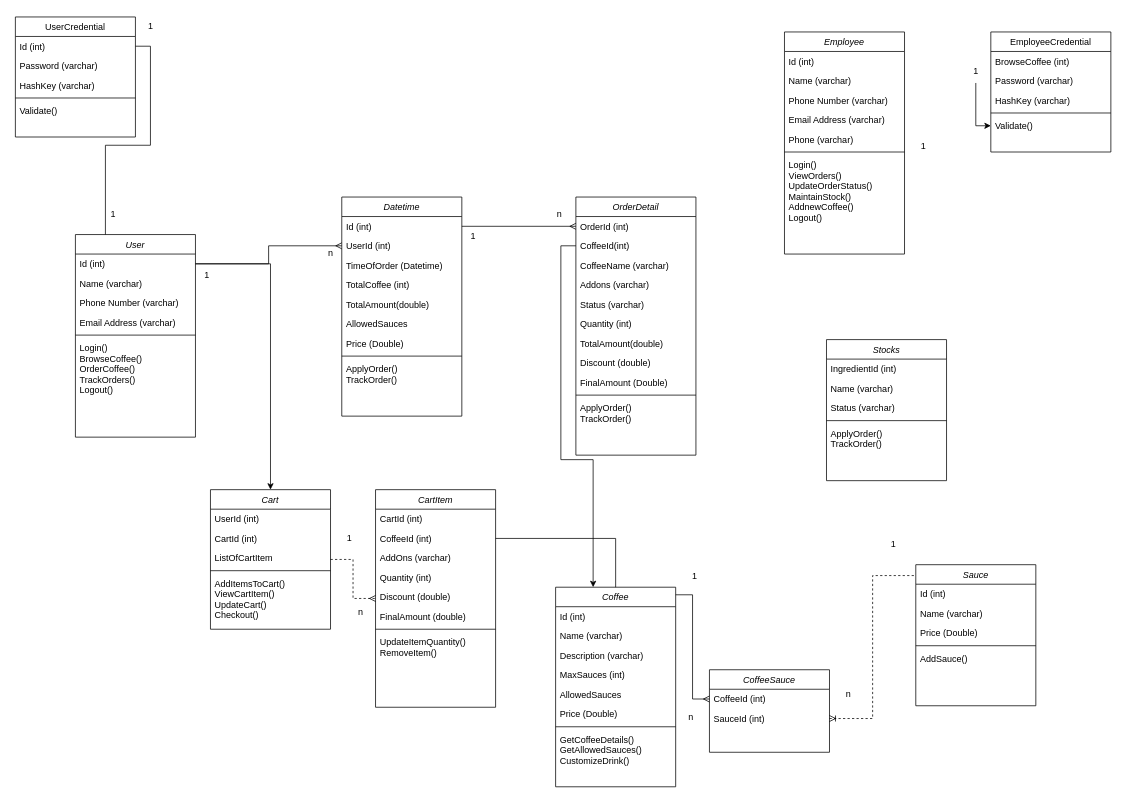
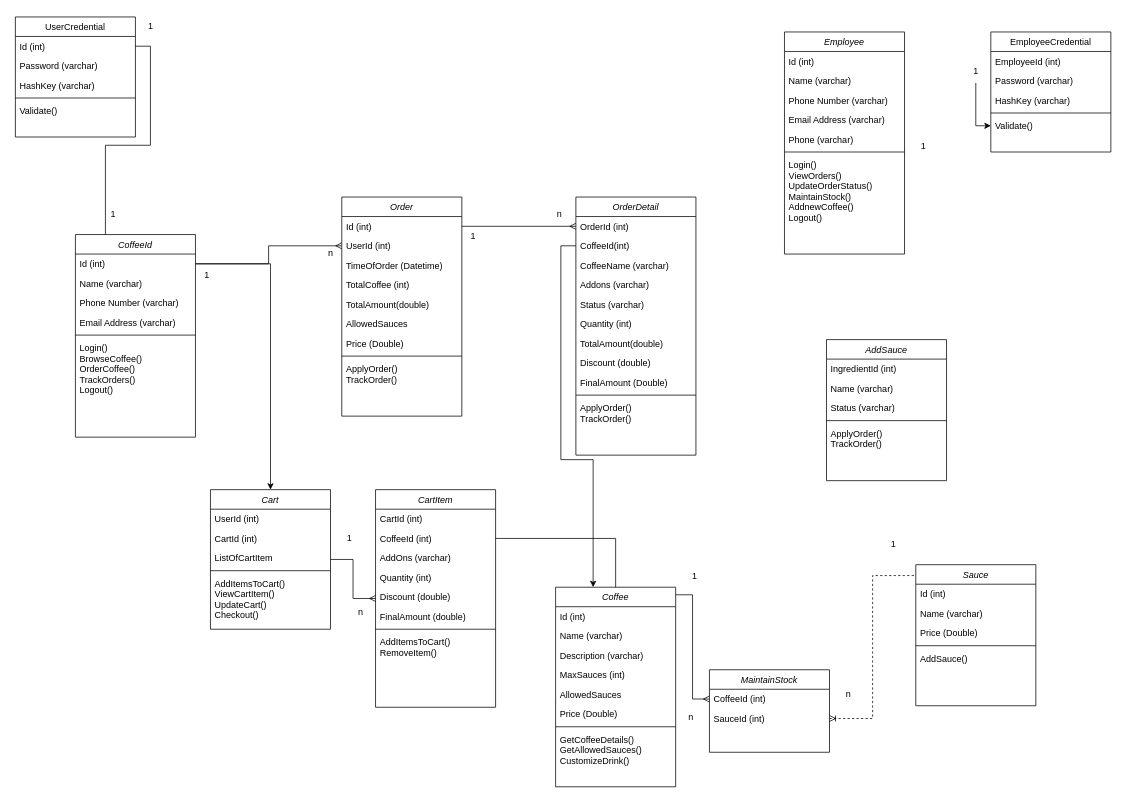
node "BrowseCoffee (int)": label "BrowseCoffee (int)" -> "EmployeeId (int)"
node "Datetime": label "Datetime" -> "Order"
node "User": label "User" -> "CoffeeId"
node "Stocks": label "Stocks" -> "AddSauce"
edge "Cart" -> "CartItem": style dashed -> solid
node "UpdateItemQuantity() RemoveItem()": label "UpdateItemQuantity() RemoveItem()" -> "AddItemsToCart() RemoveItem()"
node "CoffeeSauce": label "CoffeeSauce" -> "MaintainStock"
